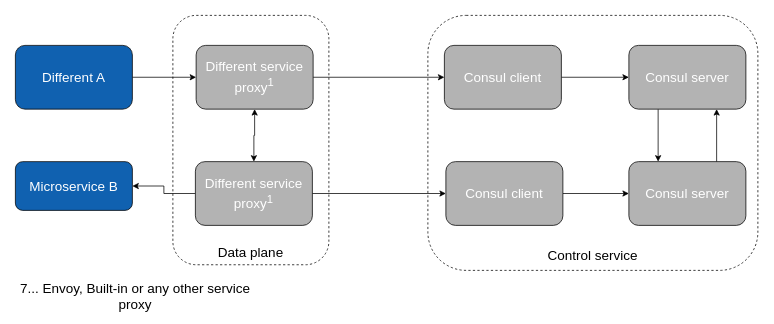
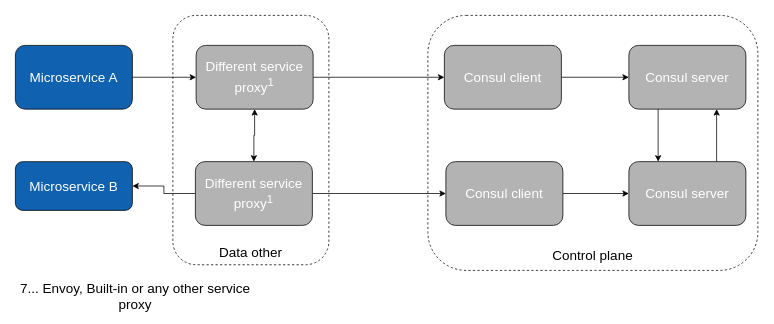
node "Different A": label "Different A" -> "Microservice A"
node "Data plane": label "Data plane" -> "Data other"
node "Control service": label "Control service" -> "Control plane"
